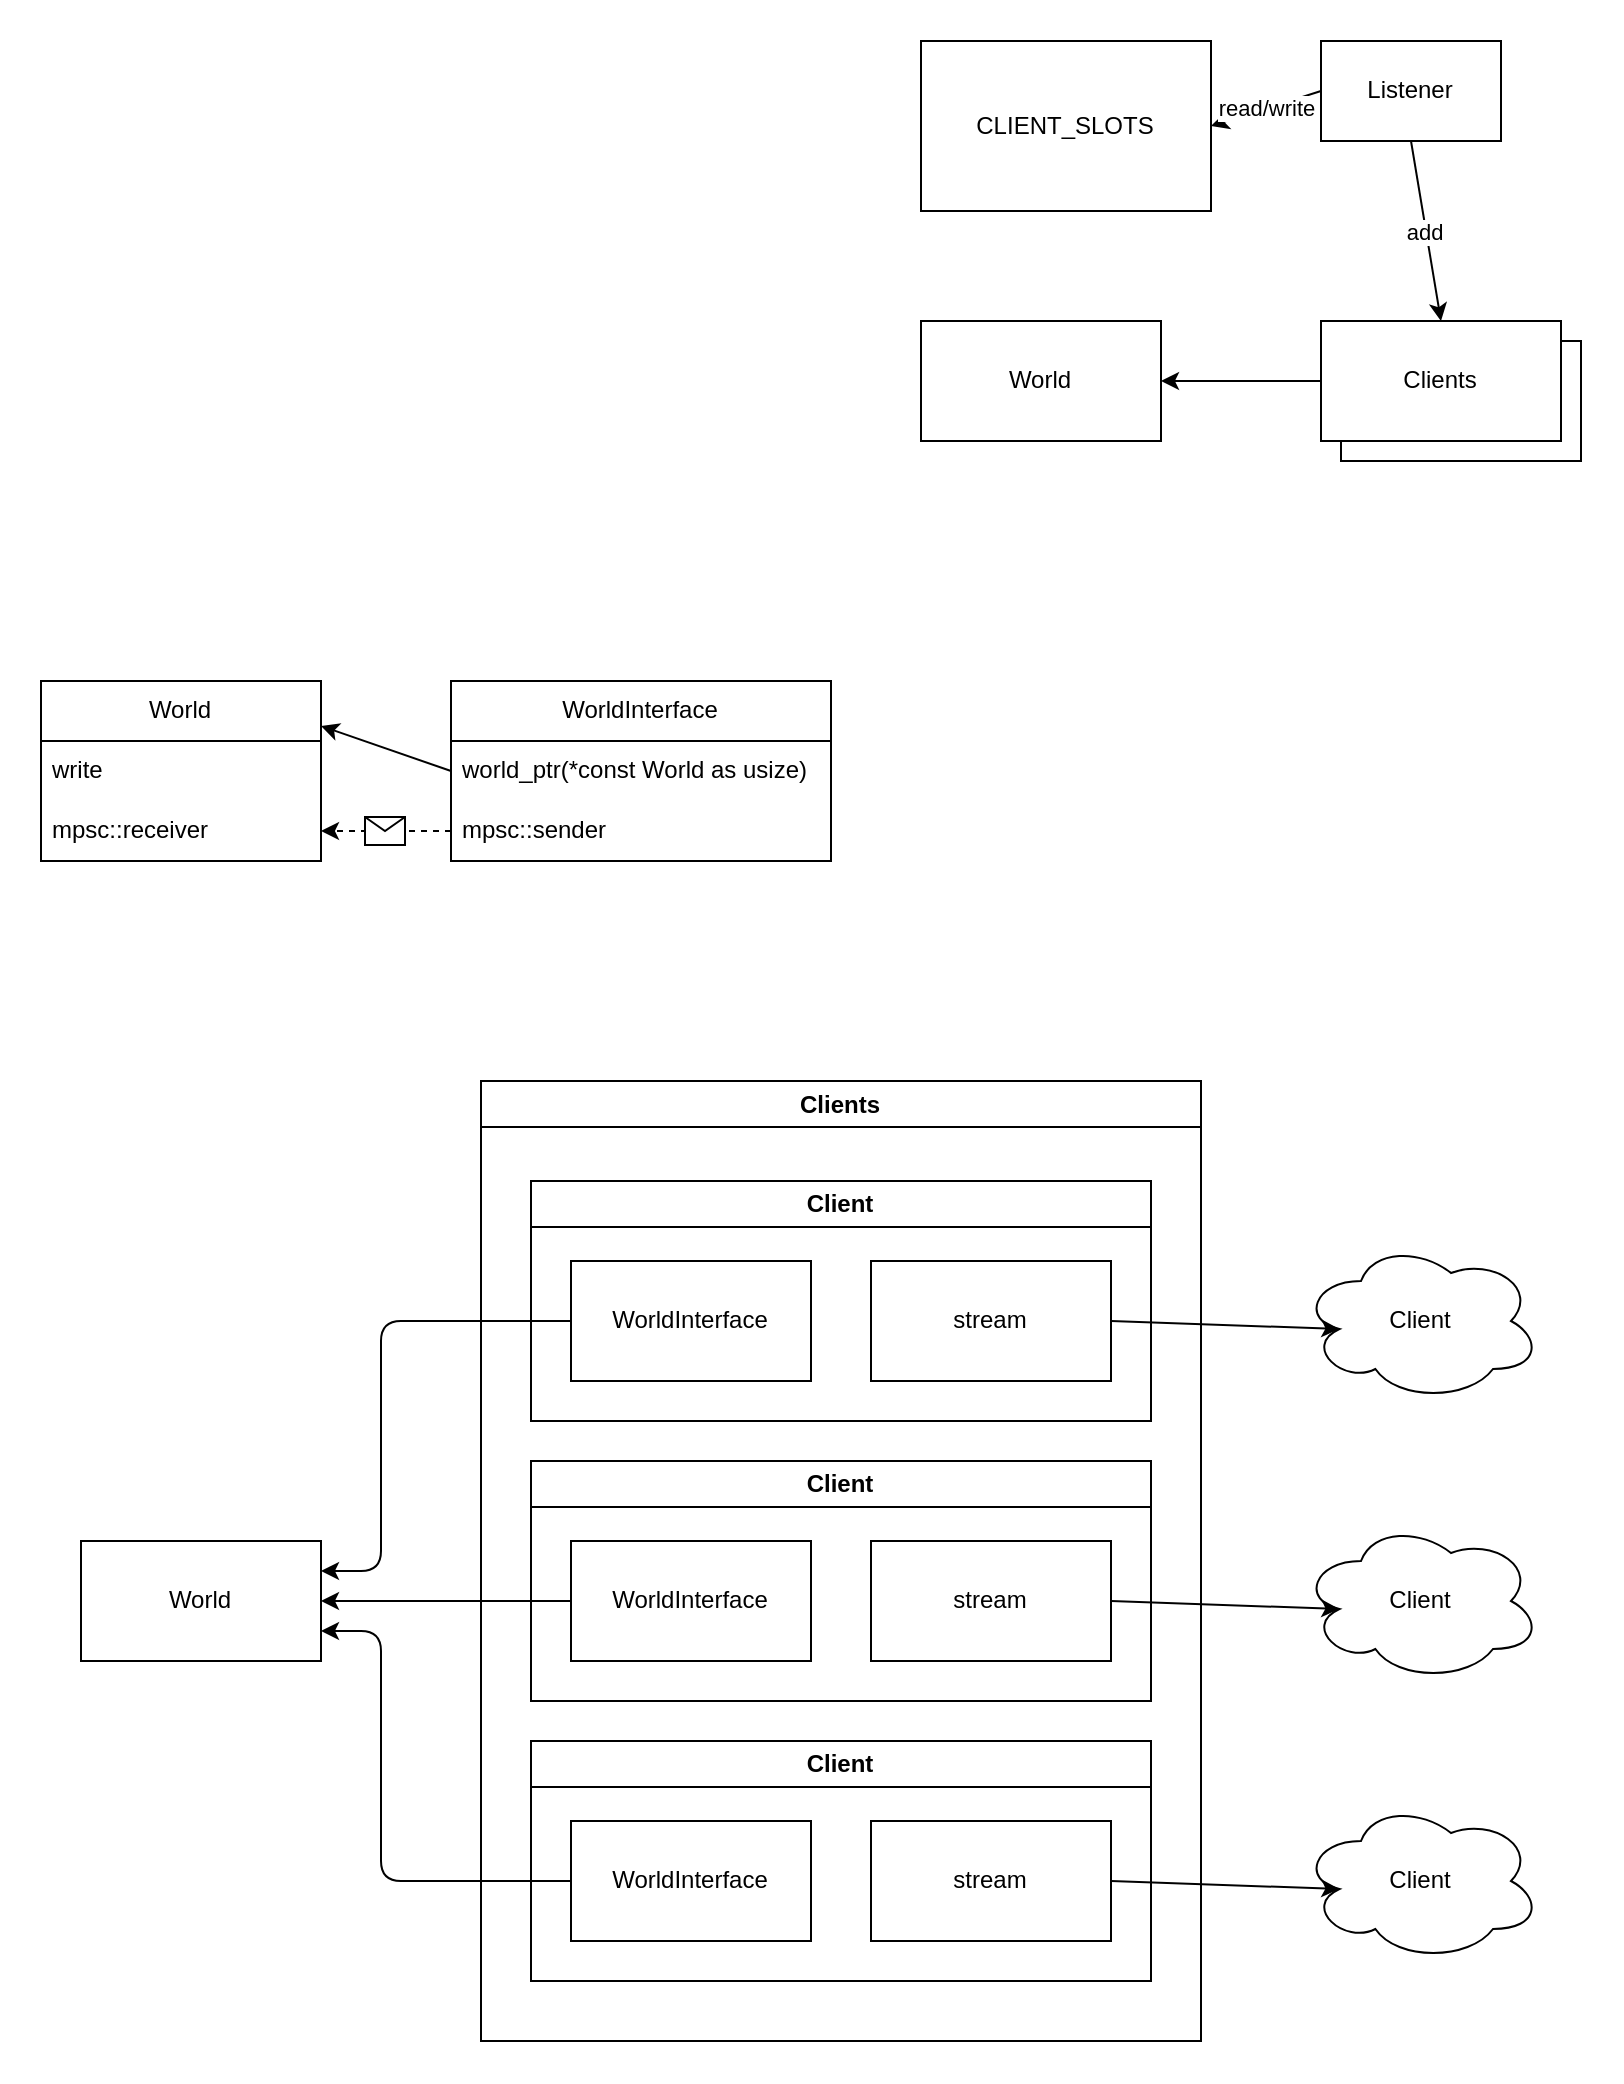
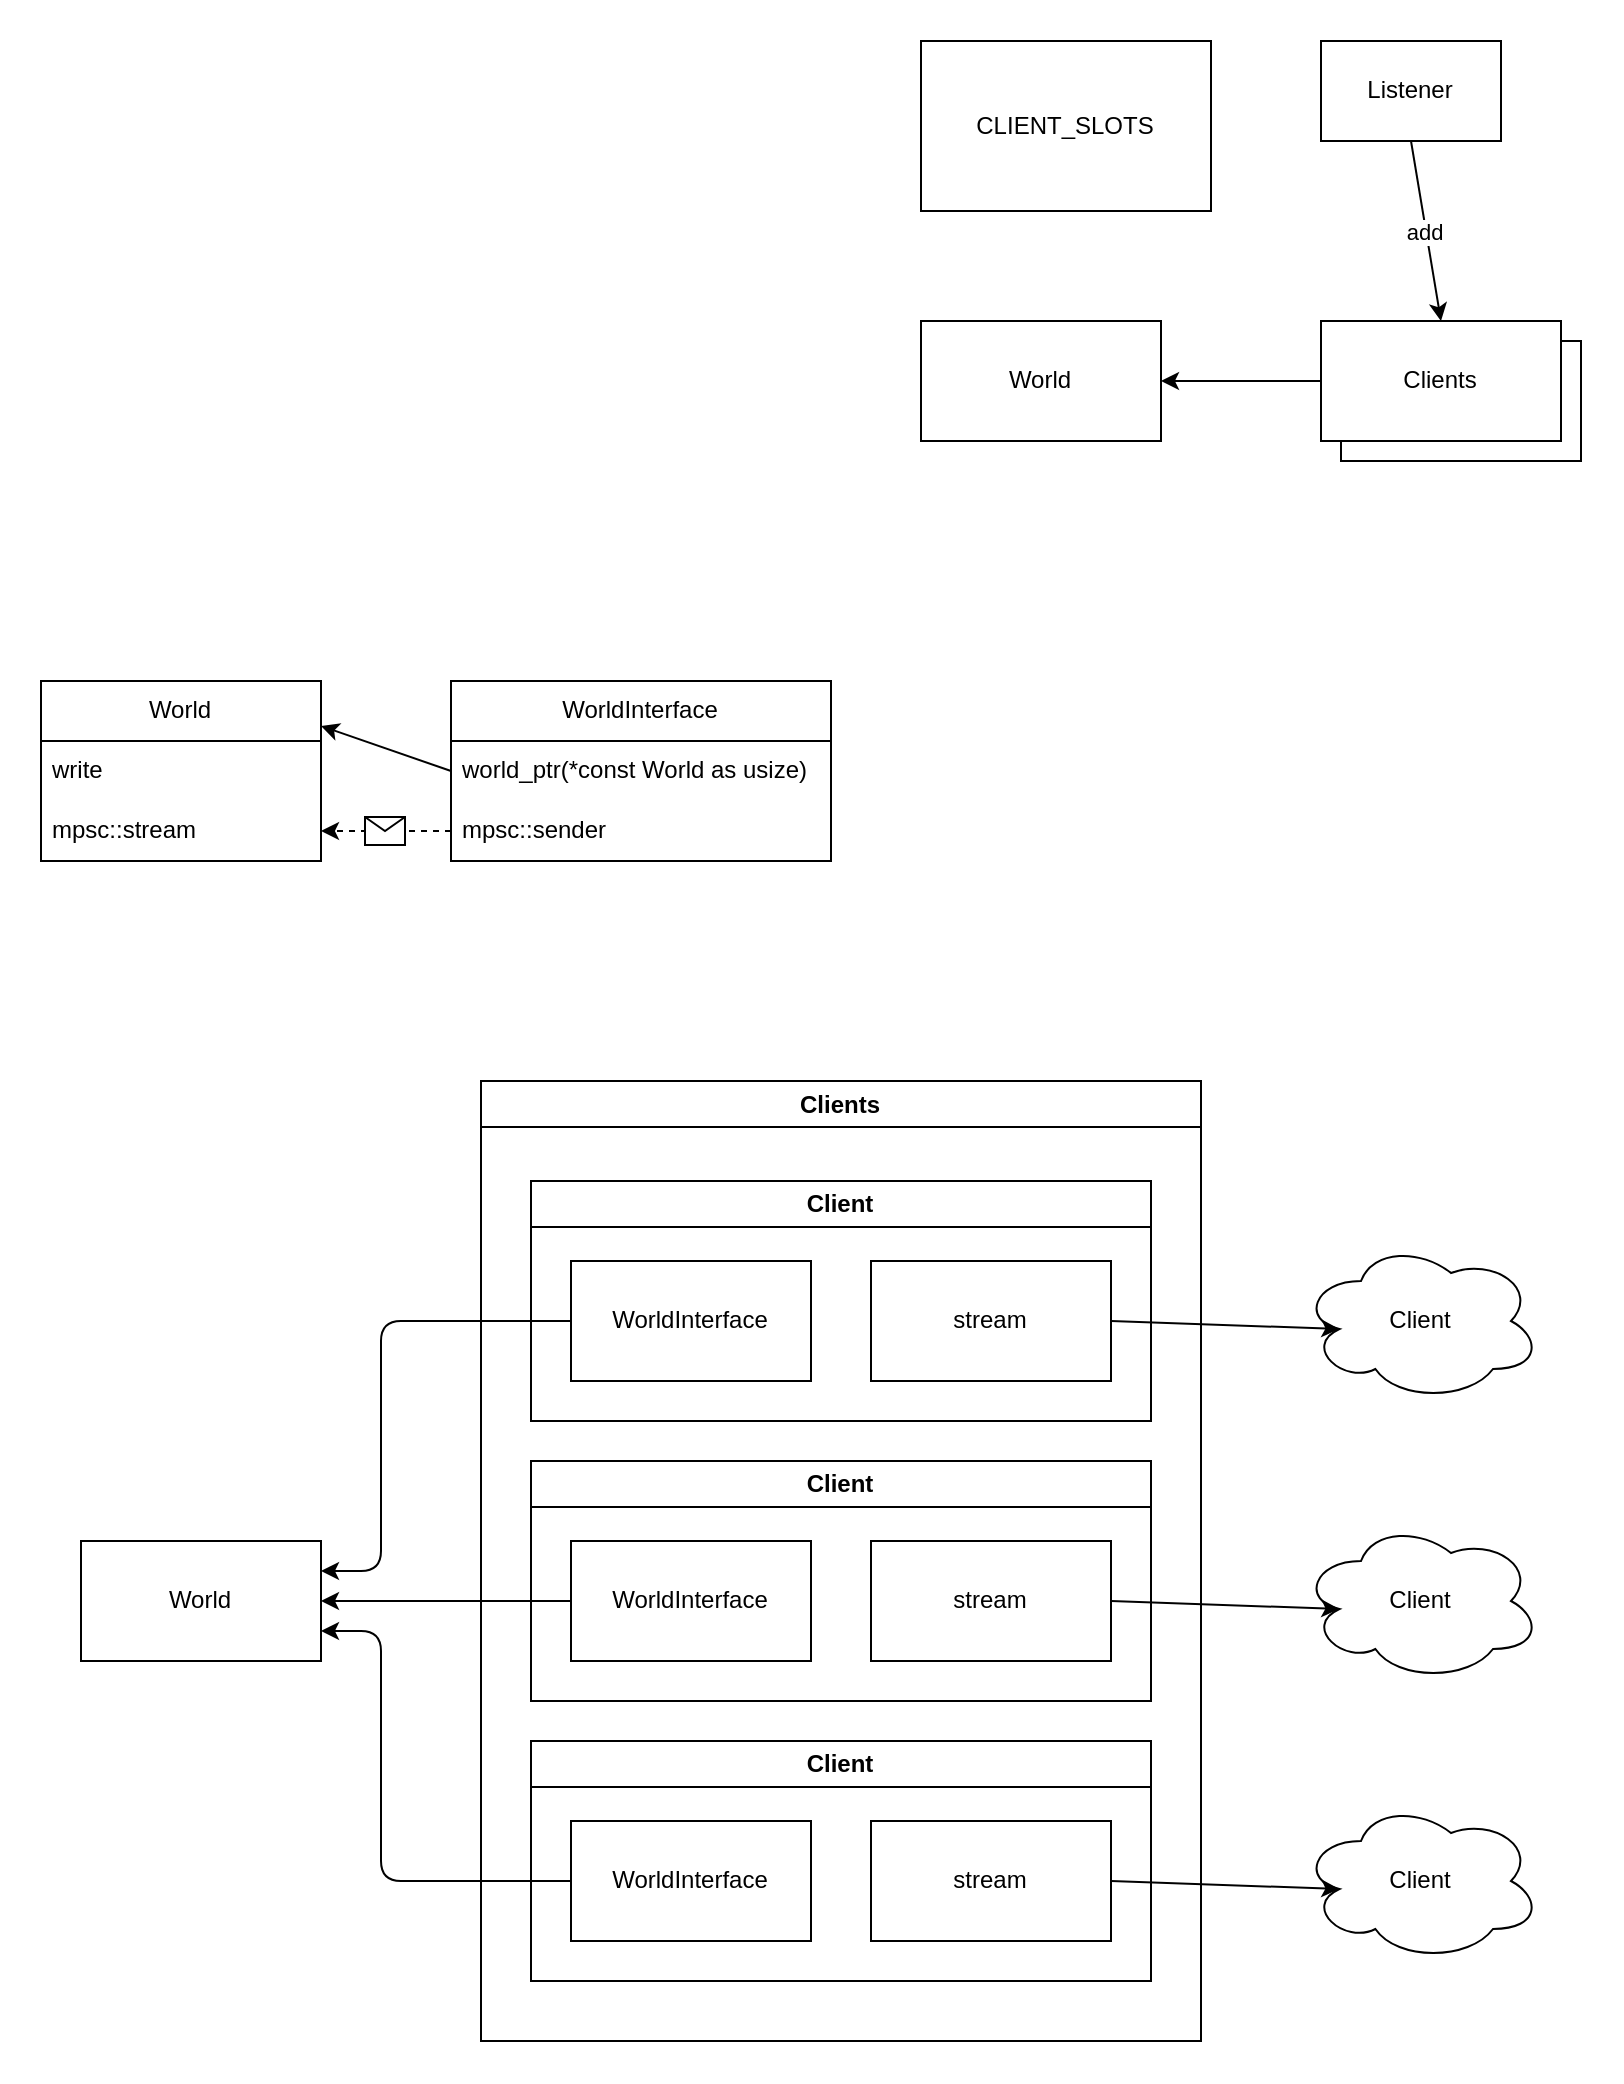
edge "Listener" -> "CLIENT_SLOTS": removed, label "read/write"
node "mpsc::receiver": label "mpsc::receiver" -> "mpsc::stream"
